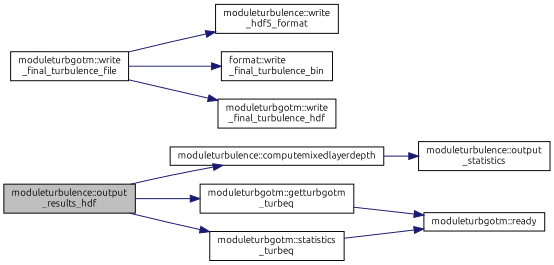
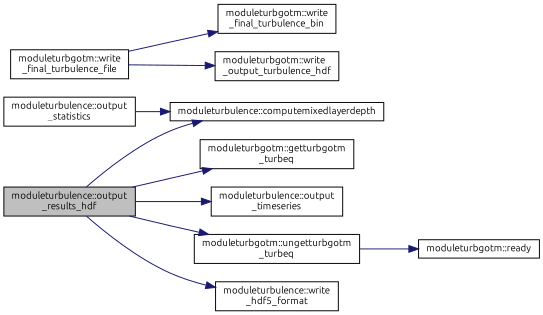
edge "moduleturbgotm::write _final_turbulence_file" -> "moduleturbulence::write _hdf5_format": now "moduleturbulence::output _results_hdf" -> "moduleturbulence::write _hdf5_format"
node "format::write _final_turbulence_bin": label "format::write _final_turbulence_bin" -> "moduleturbgotm::write _final_turbulence_bin"
node "moduleturbgotm::write _final_turbulence_hdf": label "moduleturbgotm::write _final_turbulence_hdf" -> "moduleturbgotm::write _output_turbulence_hdf"
edge "moduleturbulence::computemixedlayerdepth" -> "moduleturbulence::output _statistics": reversed
node "moduleturbulence::output _timeseries": added
edge "moduleturbgotm::getturbgotm _turbeq" -> "moduleturbgotm::ready": removed
node "moduleturbgotm::statistics _turbeq": label "moduleturbgotm::statistics _turbeq" -> "moduleturbgotm::ungetturbgotm _turbeq"
